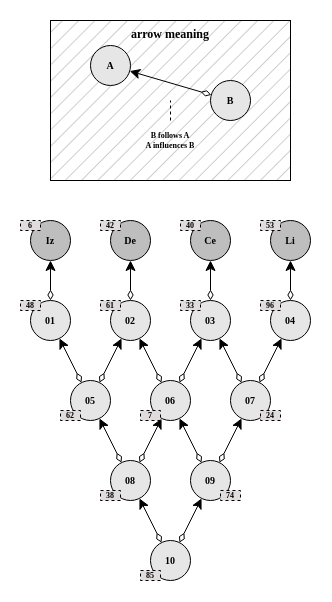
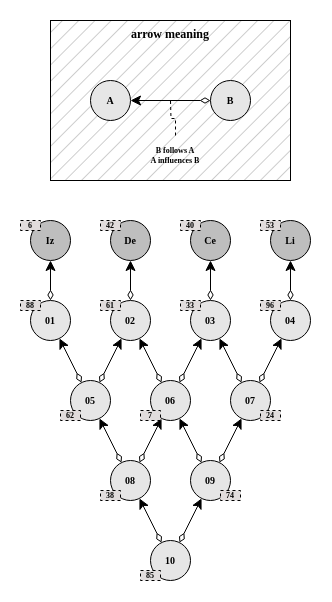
node "A": moved (111, 66) -> (111, 101)
node "B follows A A influences B": moved (171, 141) -> (176, 156)
node "48": label "48" -> "88"
